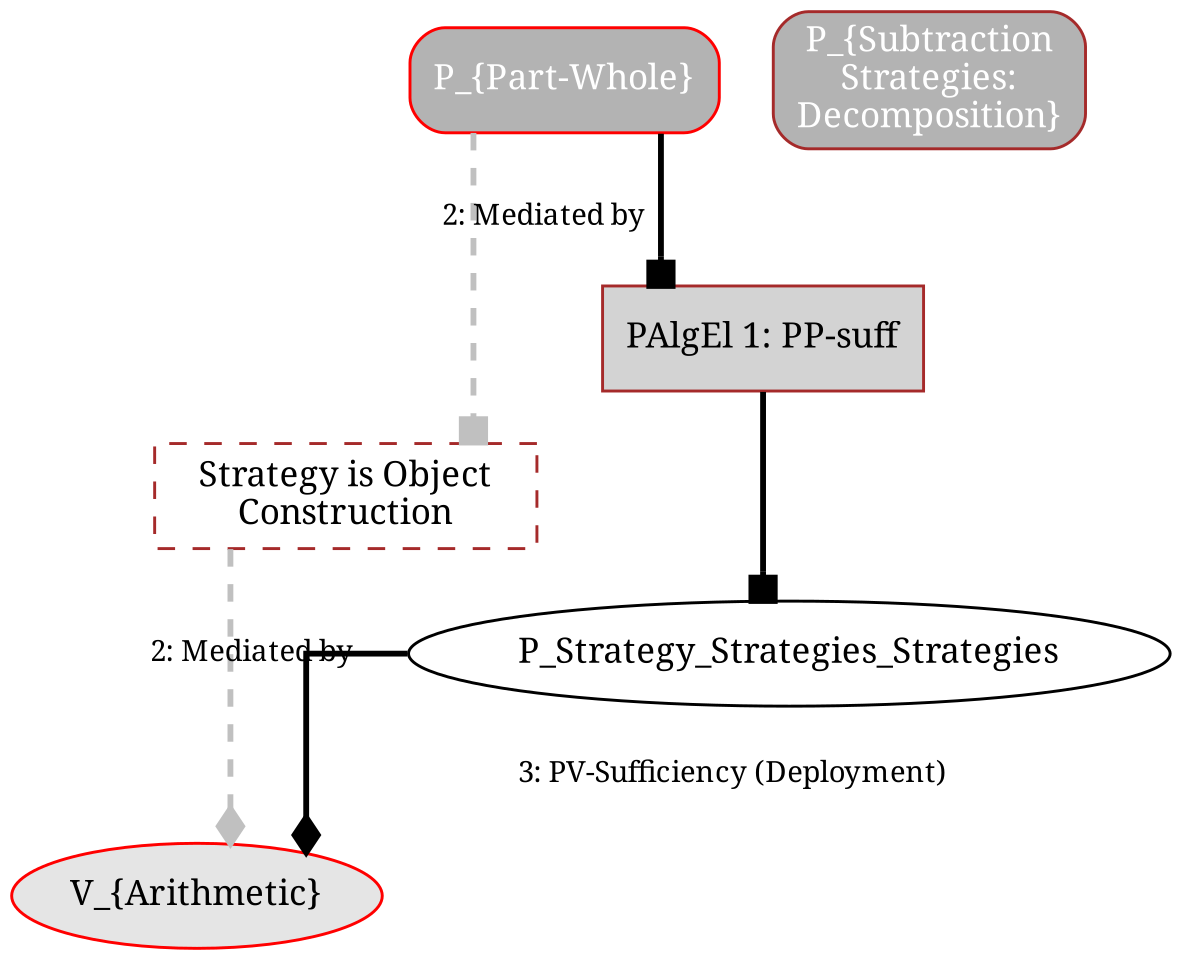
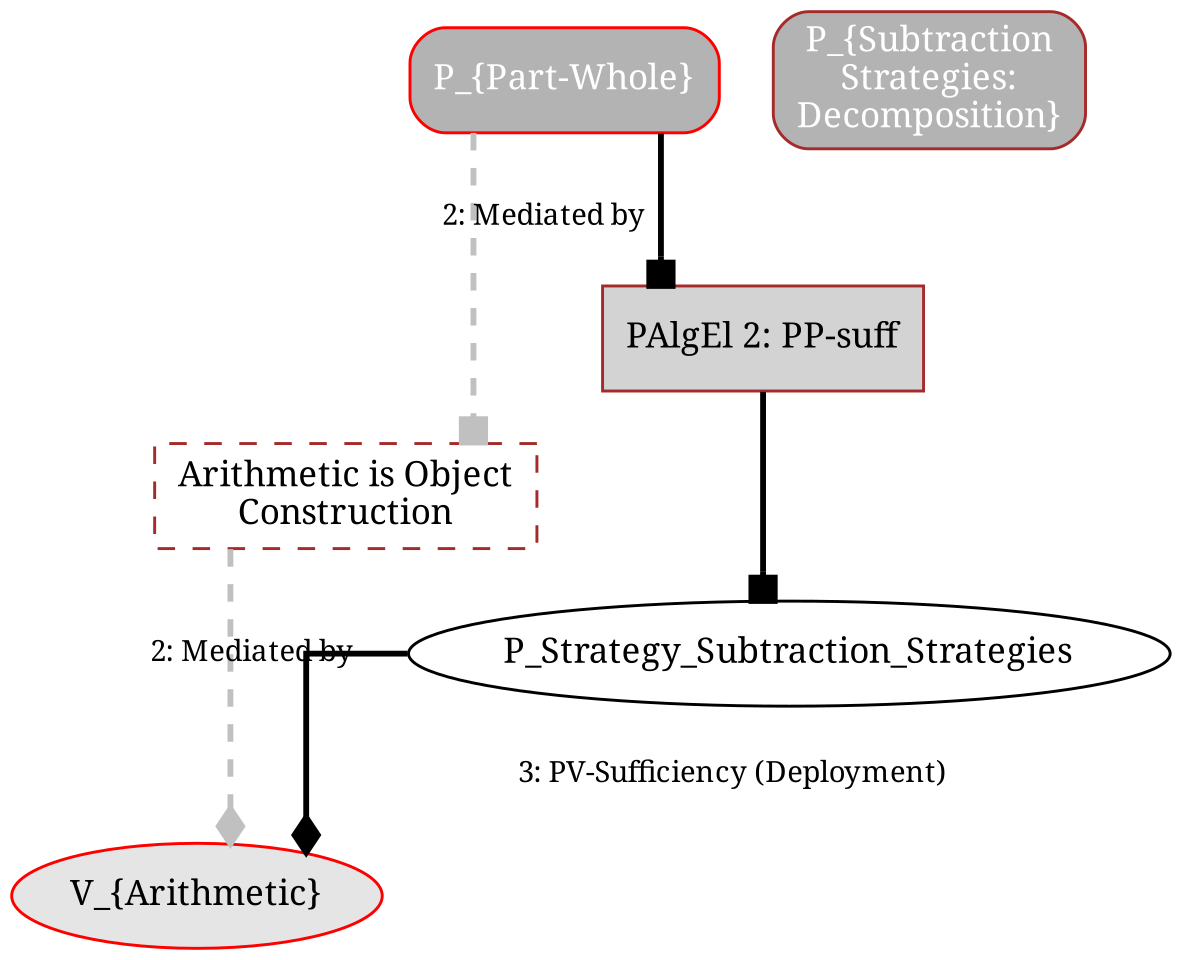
node "PAlgEl 1: PP-suff": label "PAlgEl 1: PP-suff" -> "PAlgEl 2: PP-suff"
node "Strategy is Object Construction": label "Strategy is Object Construction" -> "Arithmetic is Object Construction"
node "P_Strategy_Strategies_Strategies": label "P_Strategy_Strategies_Strategies" -> "P_Strategy_Subtraction_Strategies"
